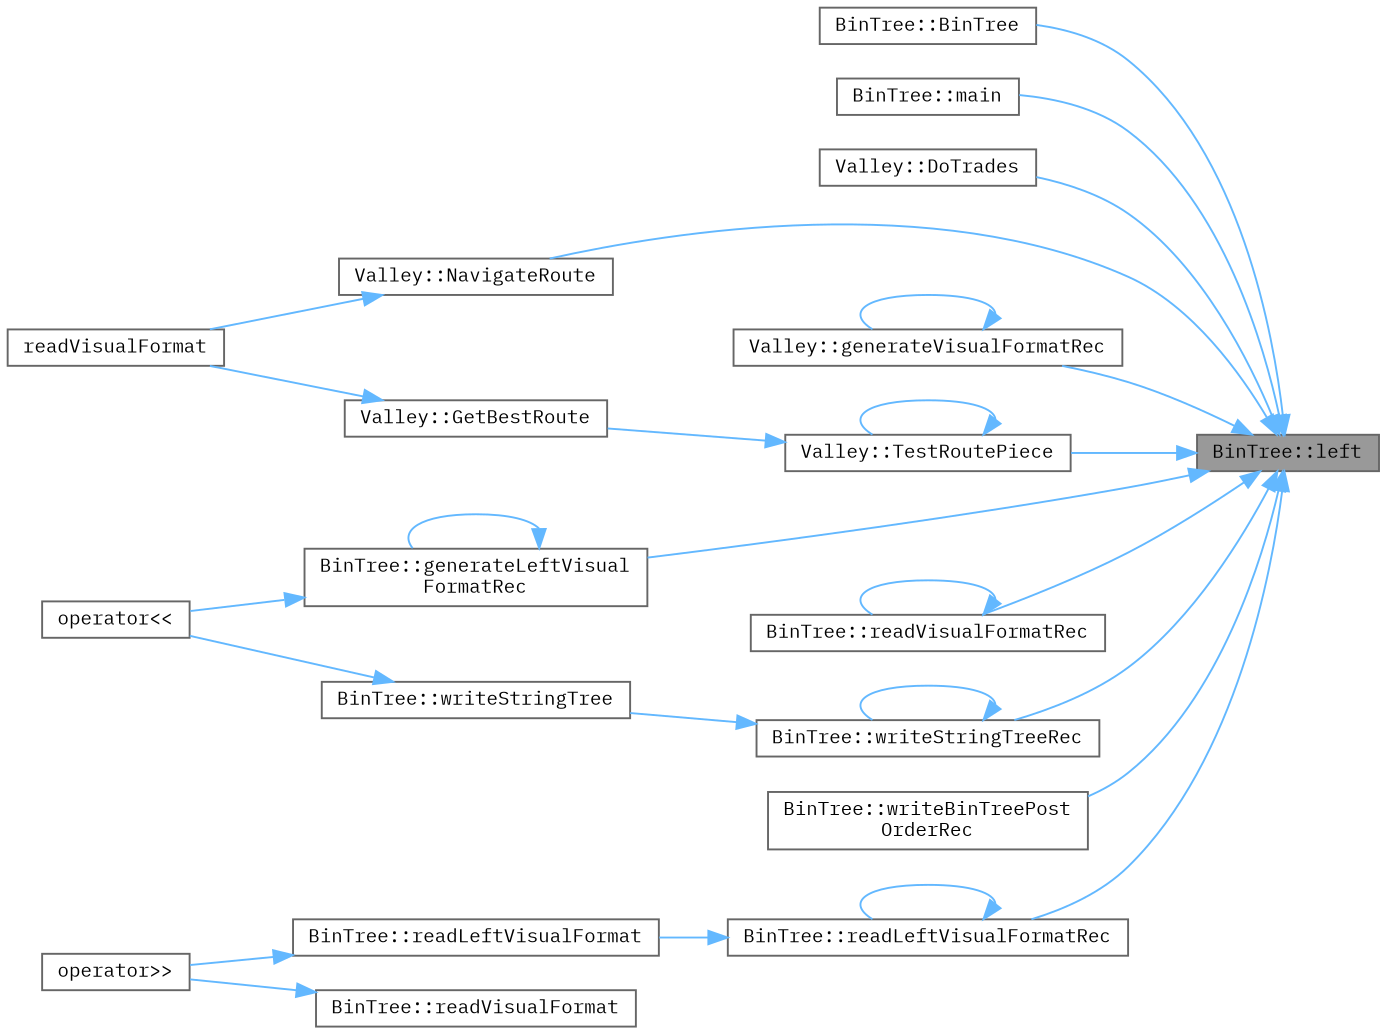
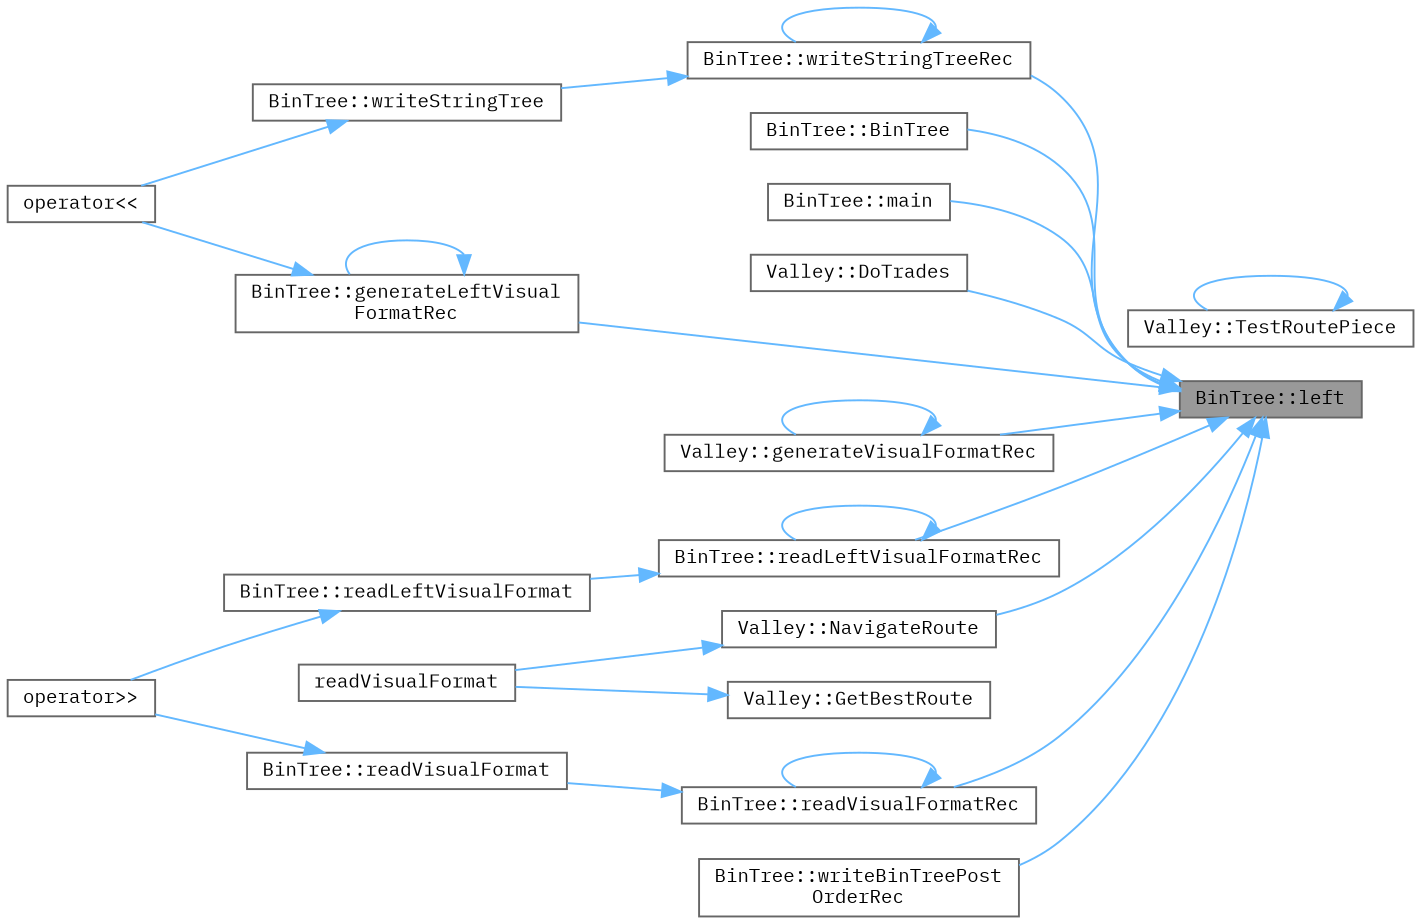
edge "Valley::GetBestRoute" -> "Valley::TestRoutePiece": removed
edge "Valley::TestRoutePiece" -> "BinTree::left": removed
edge "BinTree::readVisualFormat" -> "BinTree::readVisualFormatRec": added
